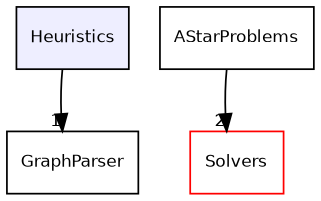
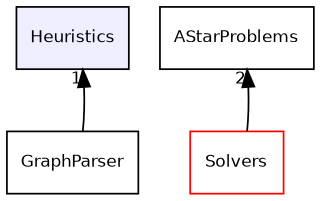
edge "Heuristics" -> "GraphParser": reversed
edge "AStarProblems" -> "Solvers": reversed
